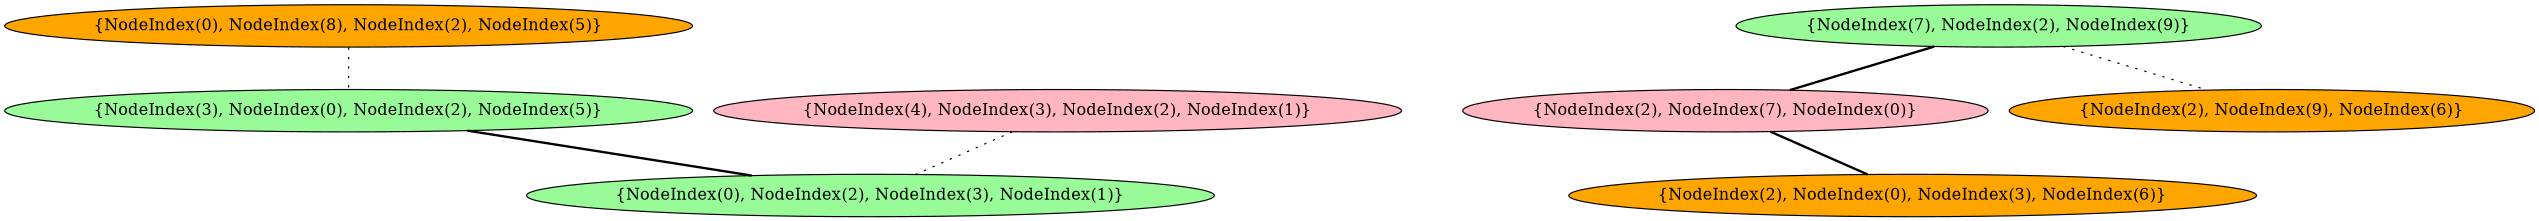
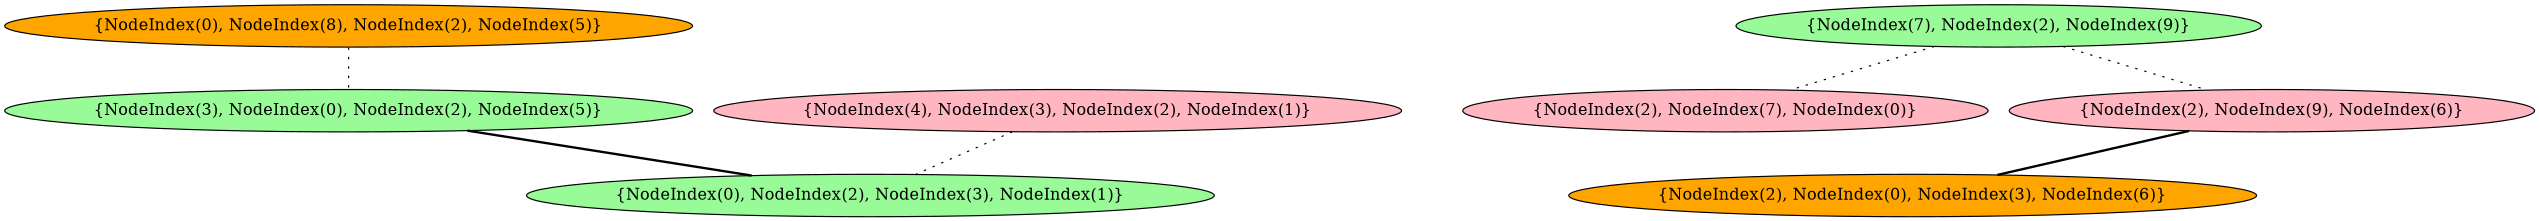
edge "{NodeIndex(7), NodeIndex(2), NodeIndex(9)}" -- "{NodeIndex(2), NodeIndex(7), NodeIndex(0)}": style bold -> dotted
node "{NodeIndex(2), NodeIndex(9), NodeIndex(6)}": fillcolor orange -> lightpink
edge "{NodeIndex(2), NodeIndex(7), NodeIndex(0)}" -- "{NodeIndex(2), NodeIndex(0), NodeIndex(3), NodeIndex(6)}": now "{NodeIndex(2), NodeIndex(9), NodeIndex(6)}" -- "{NodeIndex(2), NodeIndex(0), NodeIndex(3), NodeIndex(6)}"
